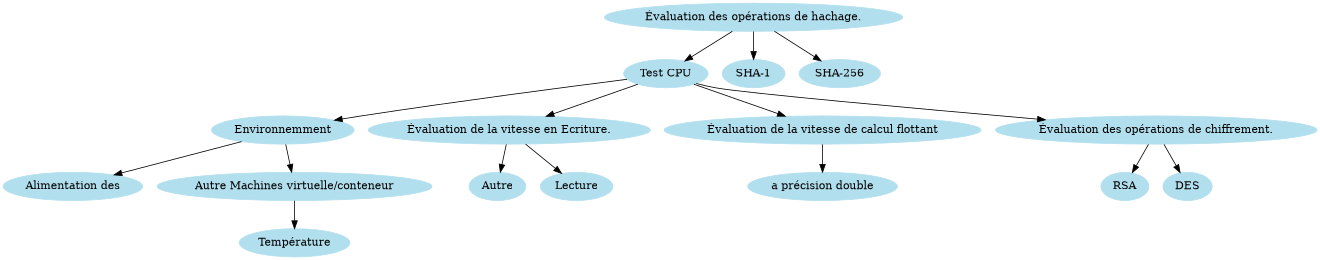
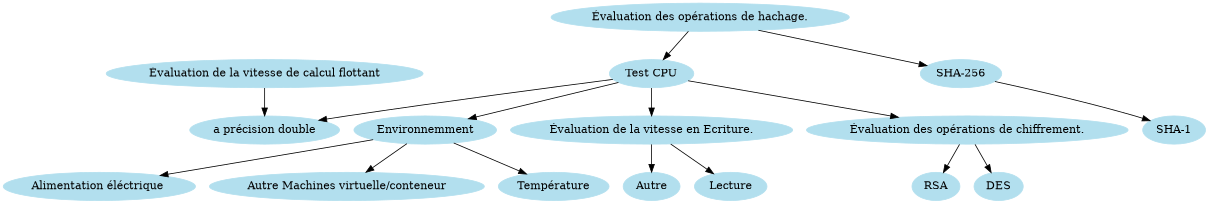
edge "Évaluation des opérations de hachage." -> "SHA-1": now "SHA-256" -> "SHA-1"
edge "Test CPU" -> "Évaluation de la vitesse de calcul flottant": now "Test CPU" -> "a précision double"
node "Alimentation des": label "Alimentation des" -> "Alimentation éléctrique"
edge "Autre Machines virtuelle/conteneur" -> "Température": now "Environnemment" -> "Température"
